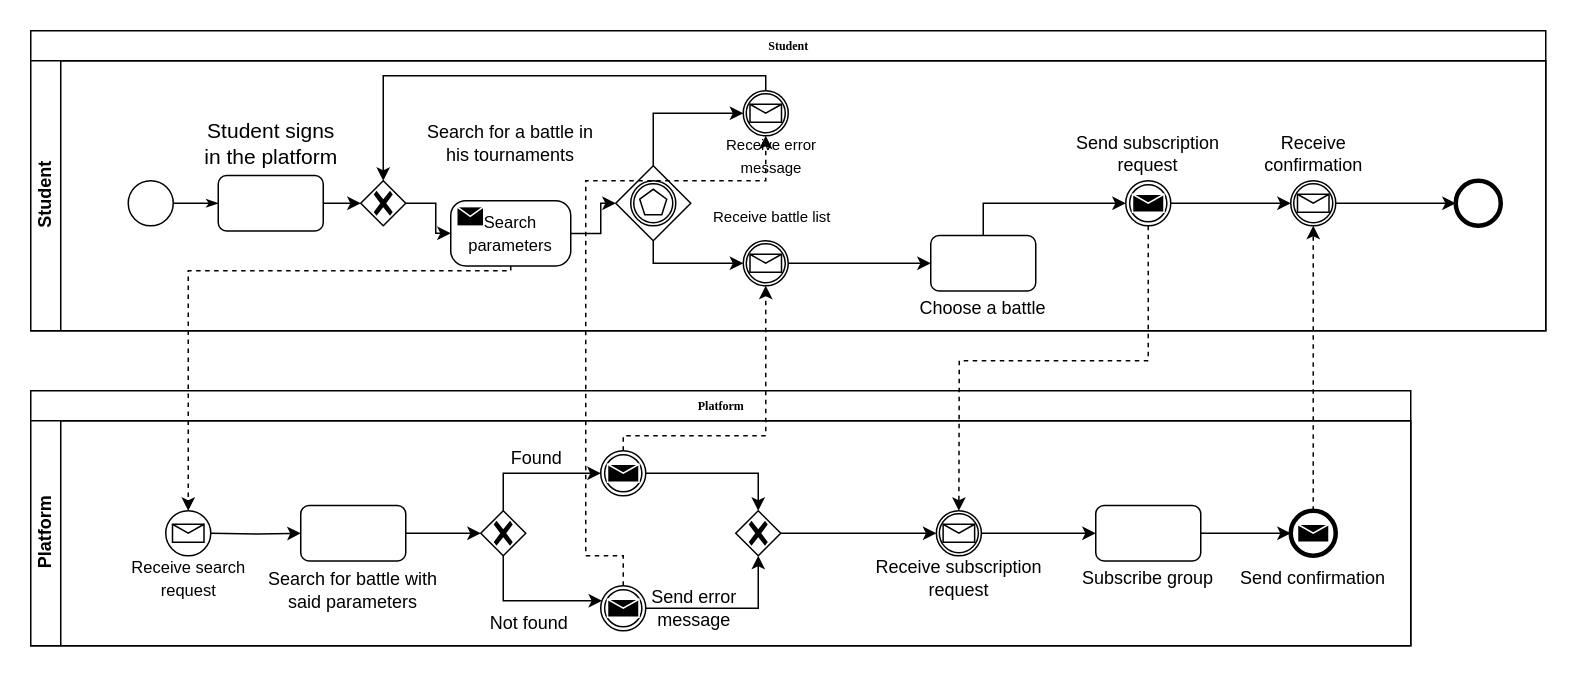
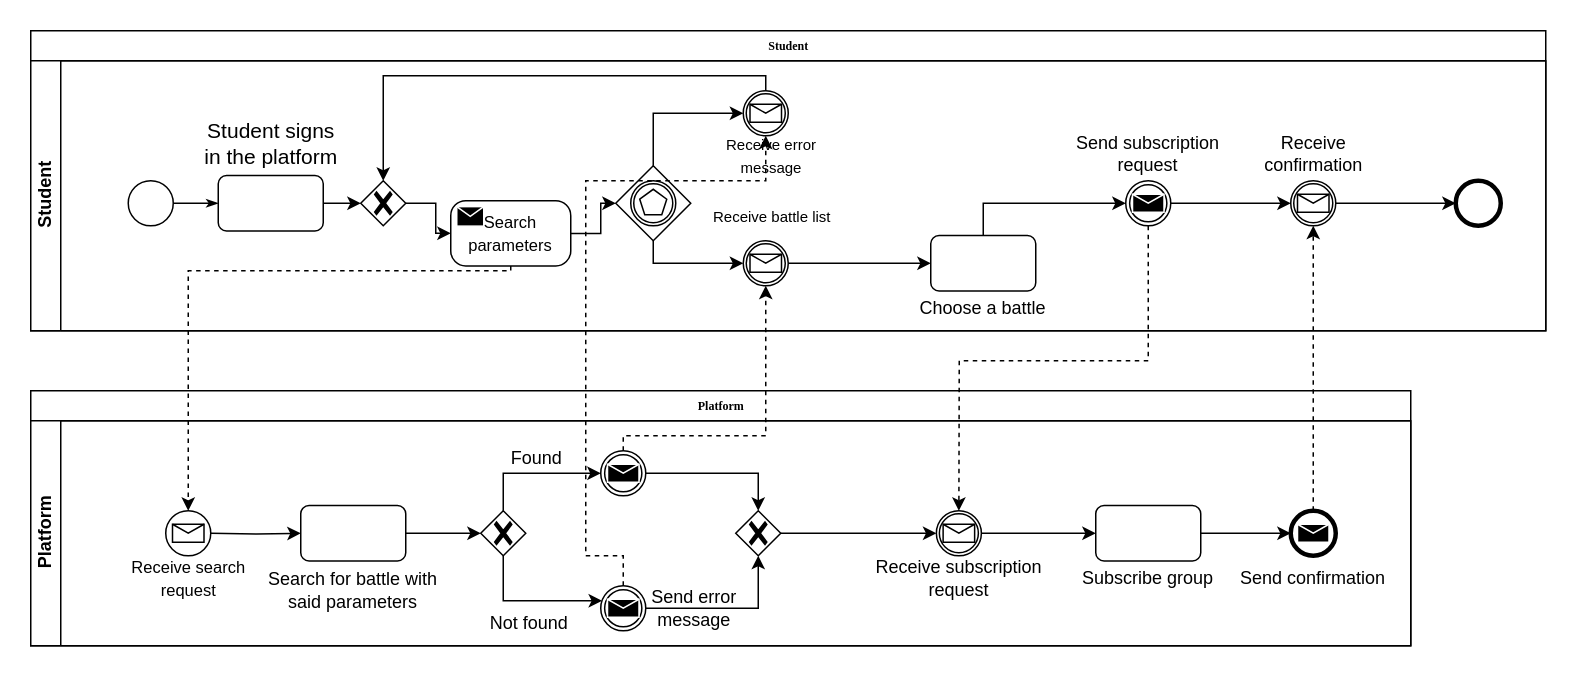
node "Search for a battle in his tournaments": removed
